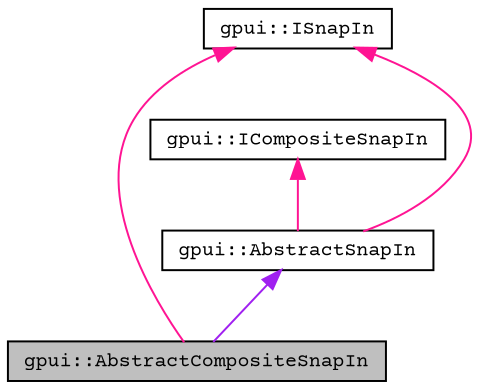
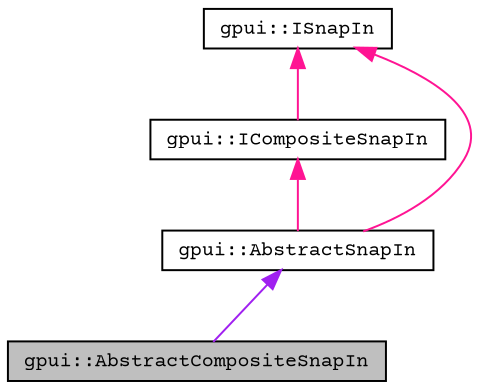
edge "gpui::AbstractCompositeSnapIn" -> "gpui::ISnapIn": now "gpui::ICompositeSnapIn" -> "gpui::ISnapIn"
